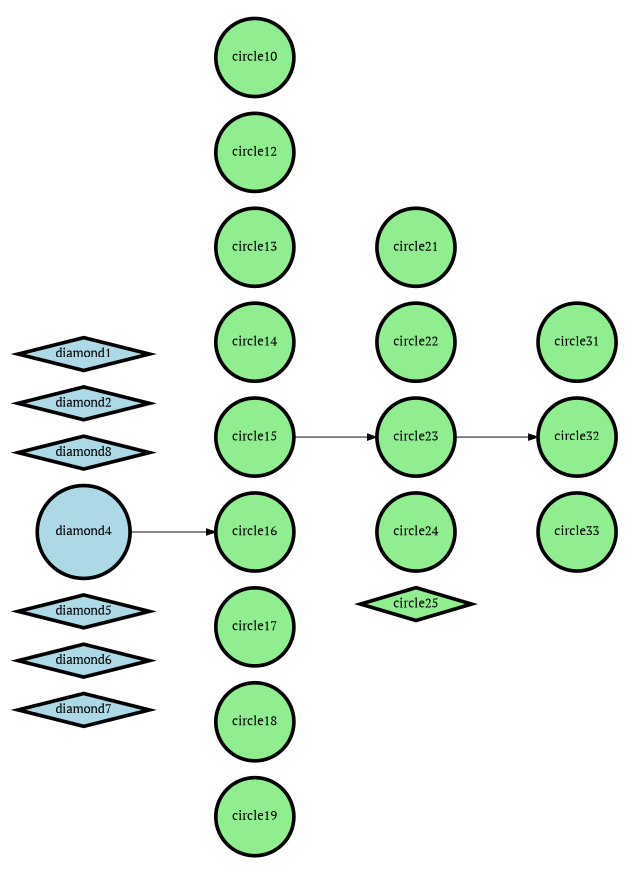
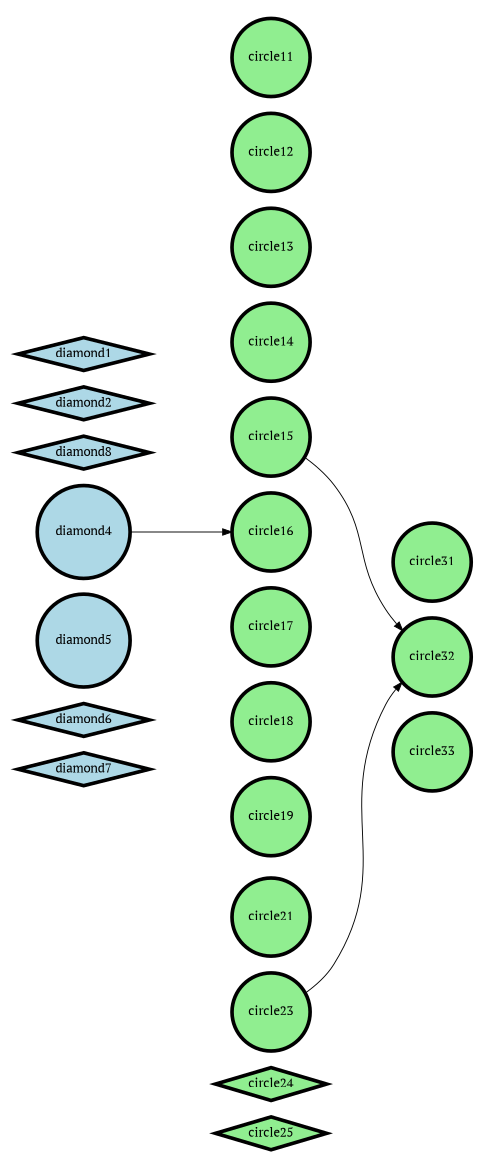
node "circle10": label "circle10" -> "circle11"
node "circle22": removed
edge "circle15" -> "circle23": now "circle15" -> "circle32"
node "circle24": shape circle -> diamond
node "diamond5": shape diamond -> circle
